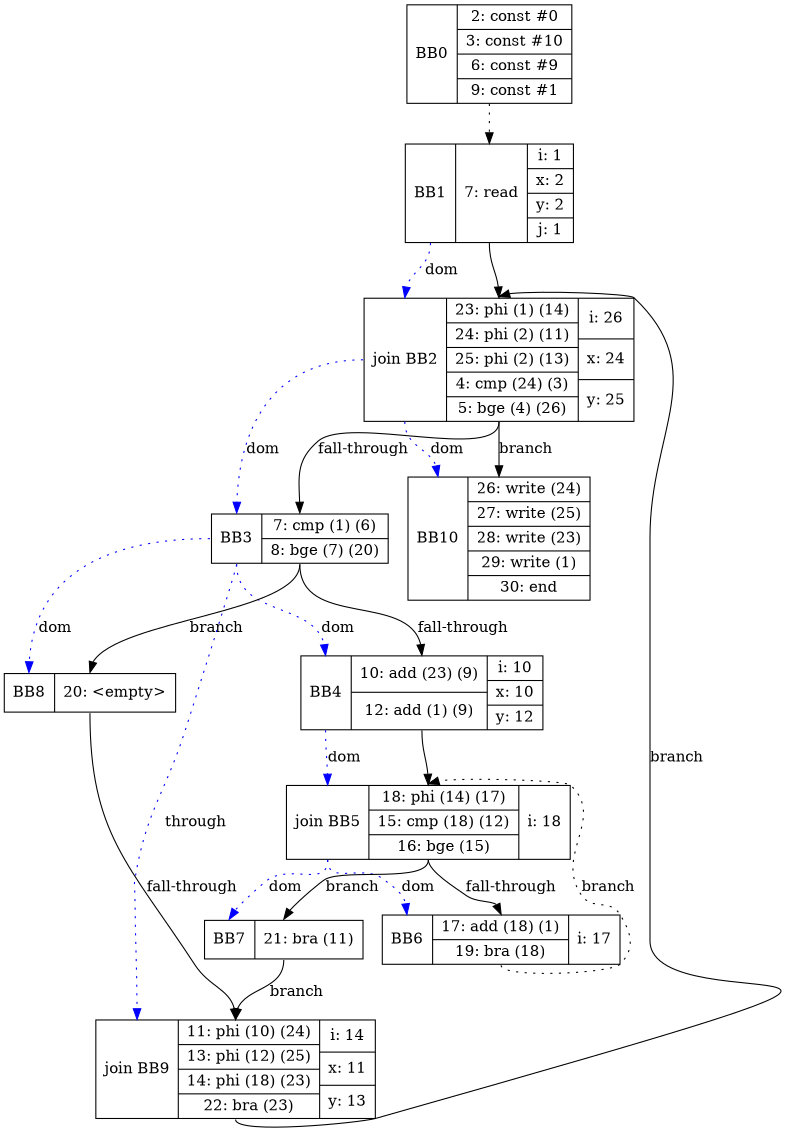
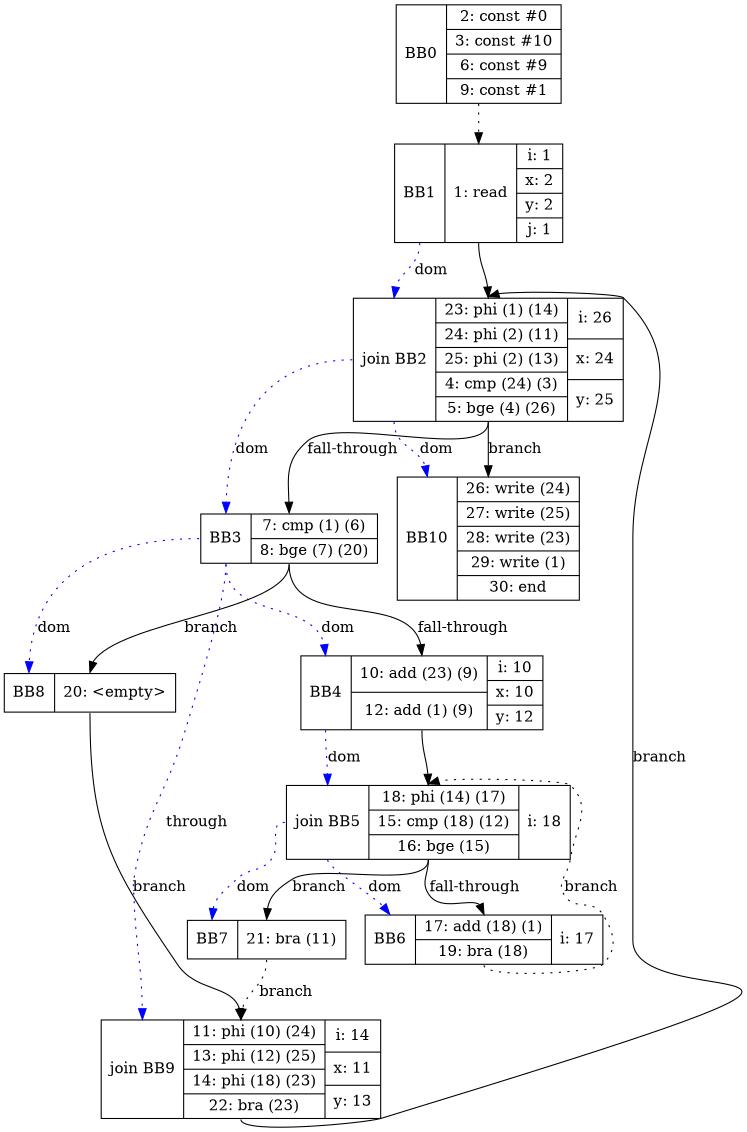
node "BB1": text "7: read" -> "1: read"
edge "BB8" -> "join BB9": label "fall-through" -> "branch"
edge "BB7" -> "join BB9": style solid -> dotted
